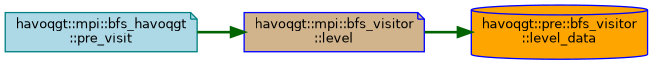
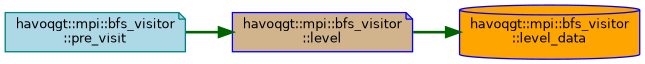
node "havoqgt::mpi::bfs_havoqgt ::pre_visit": label "havoqgt::mpi::bfs_havoqgt ::pre_visit" -> "havoqgt::mpi::bfs_visitor ::pre_visit"
node "havoqgt::pre::bfs_visitor ::level_data": label "havoqgt::pre::bfs_visitor ::level_data" -> "havoqgt::mpi::bfs_visitor ::level_data"
